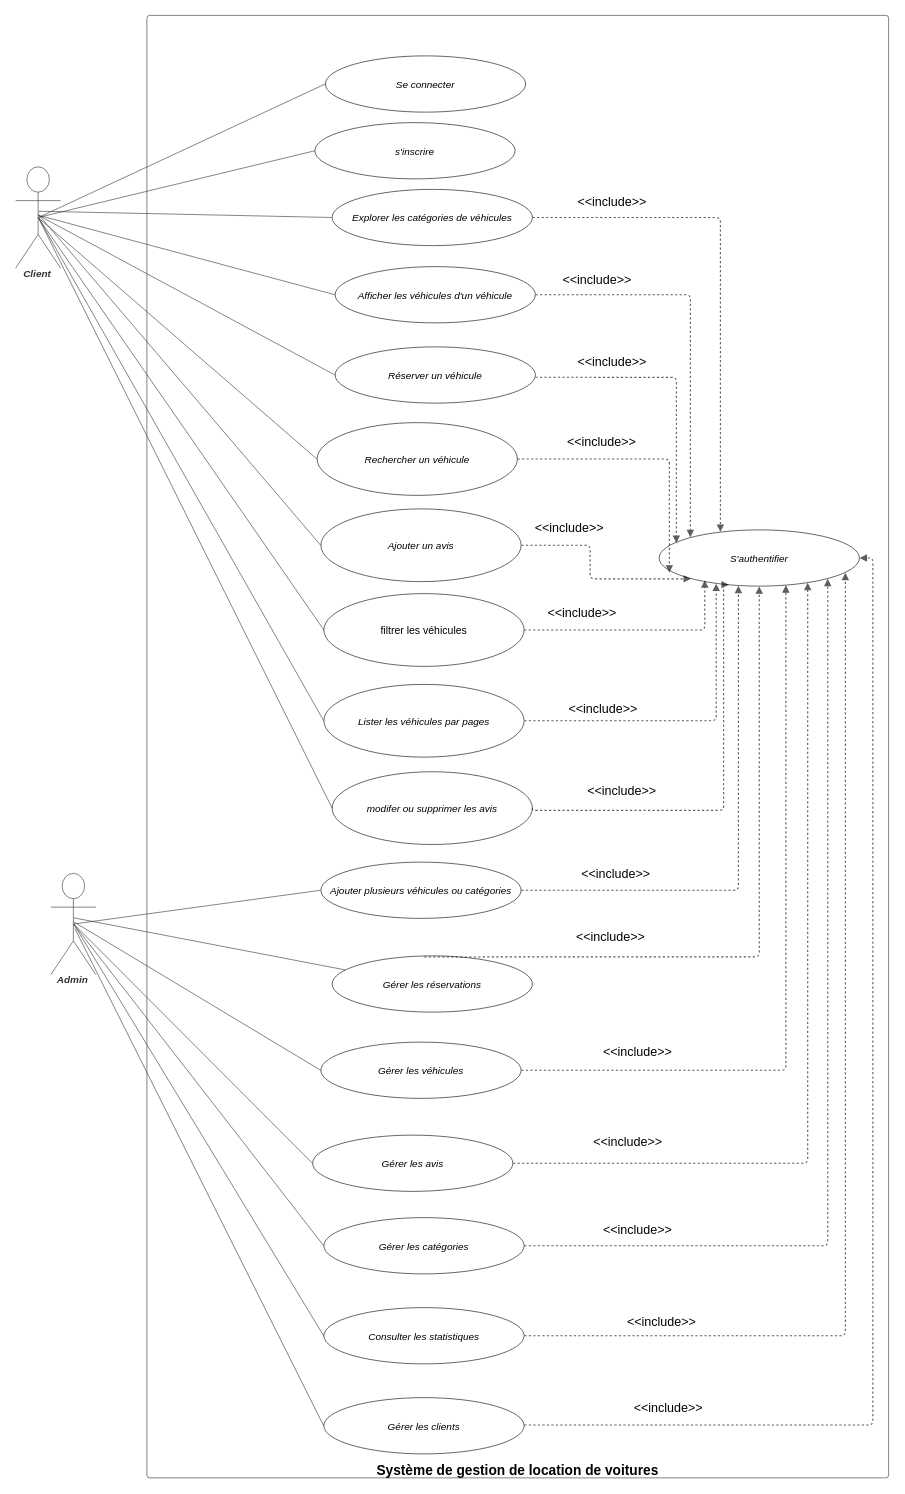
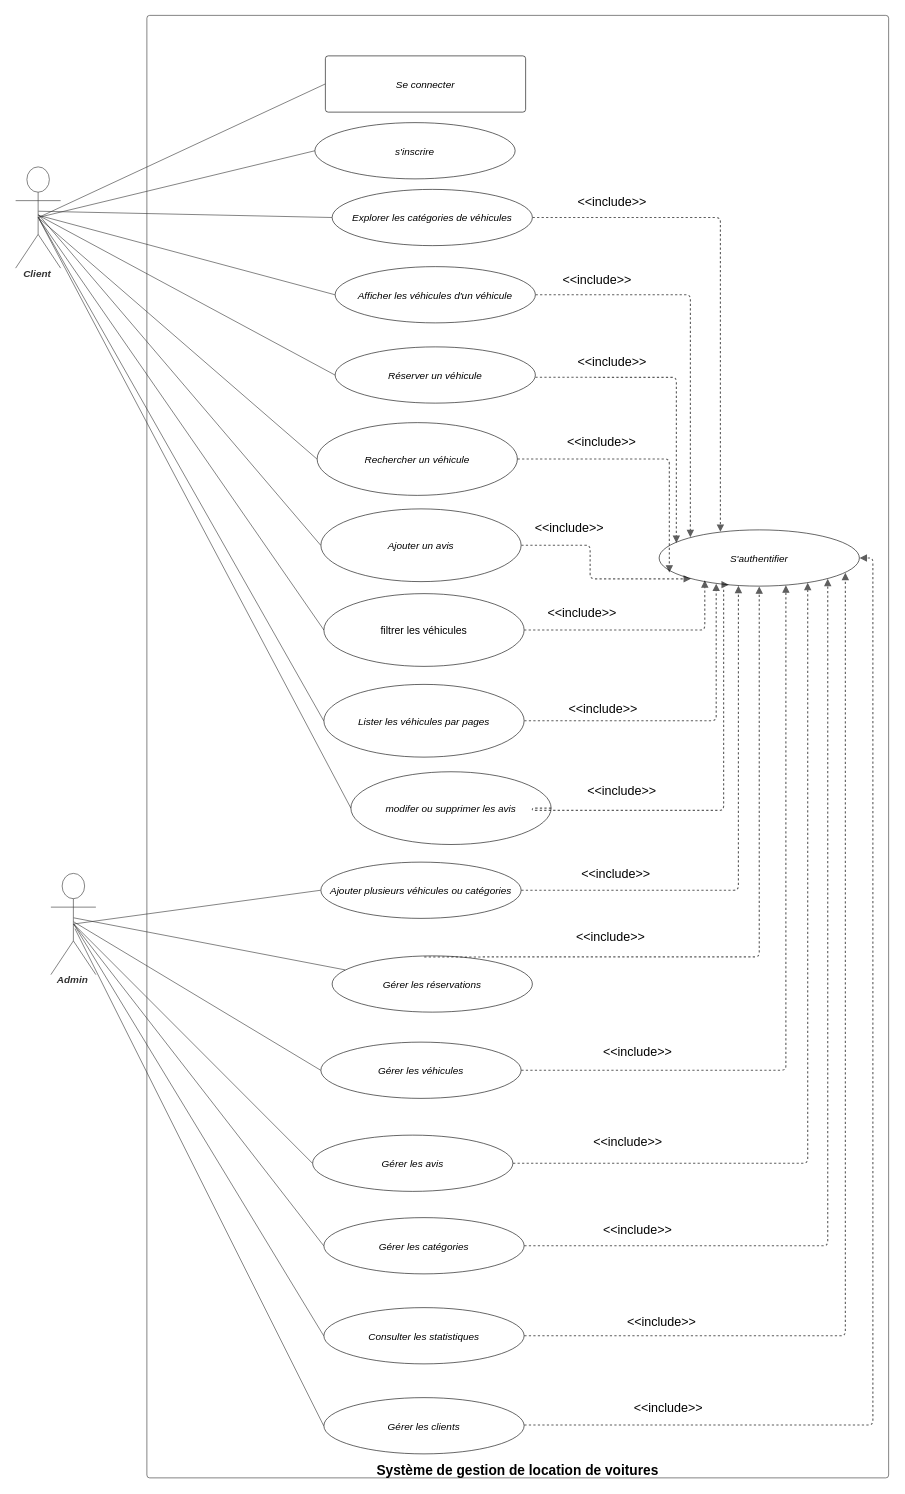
node "Se connecter": shape ellipse -> rounded rectangle
node "modifer ou supprimer les avis": moved (432, 808) -> (451, 808)
